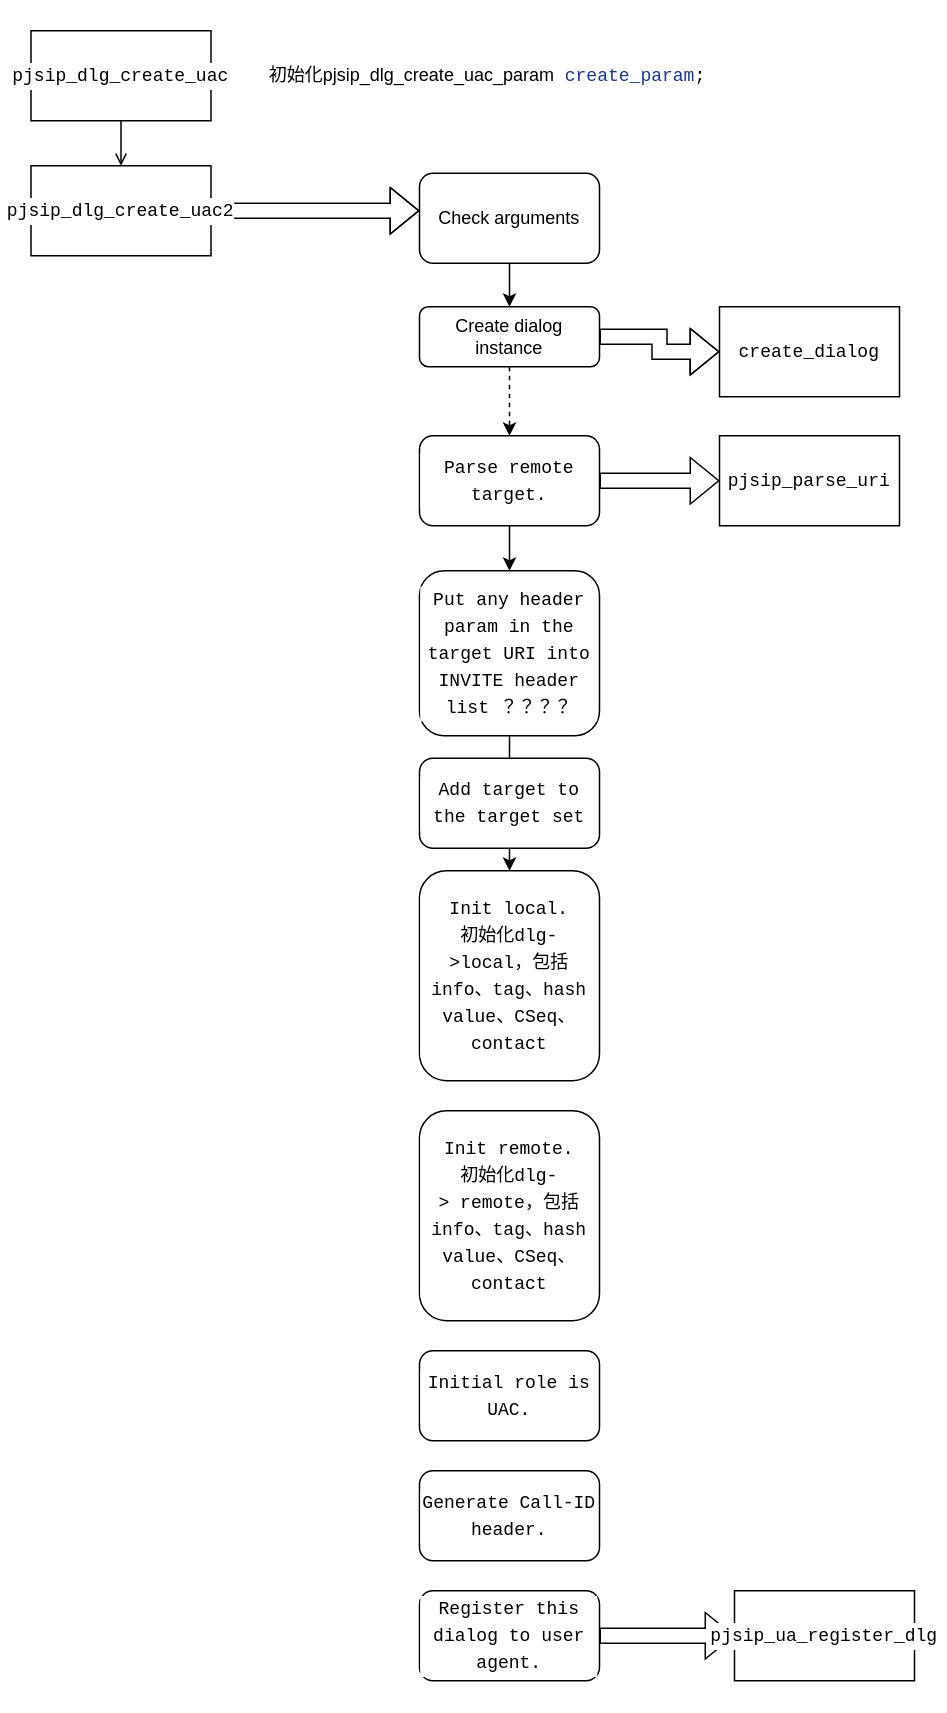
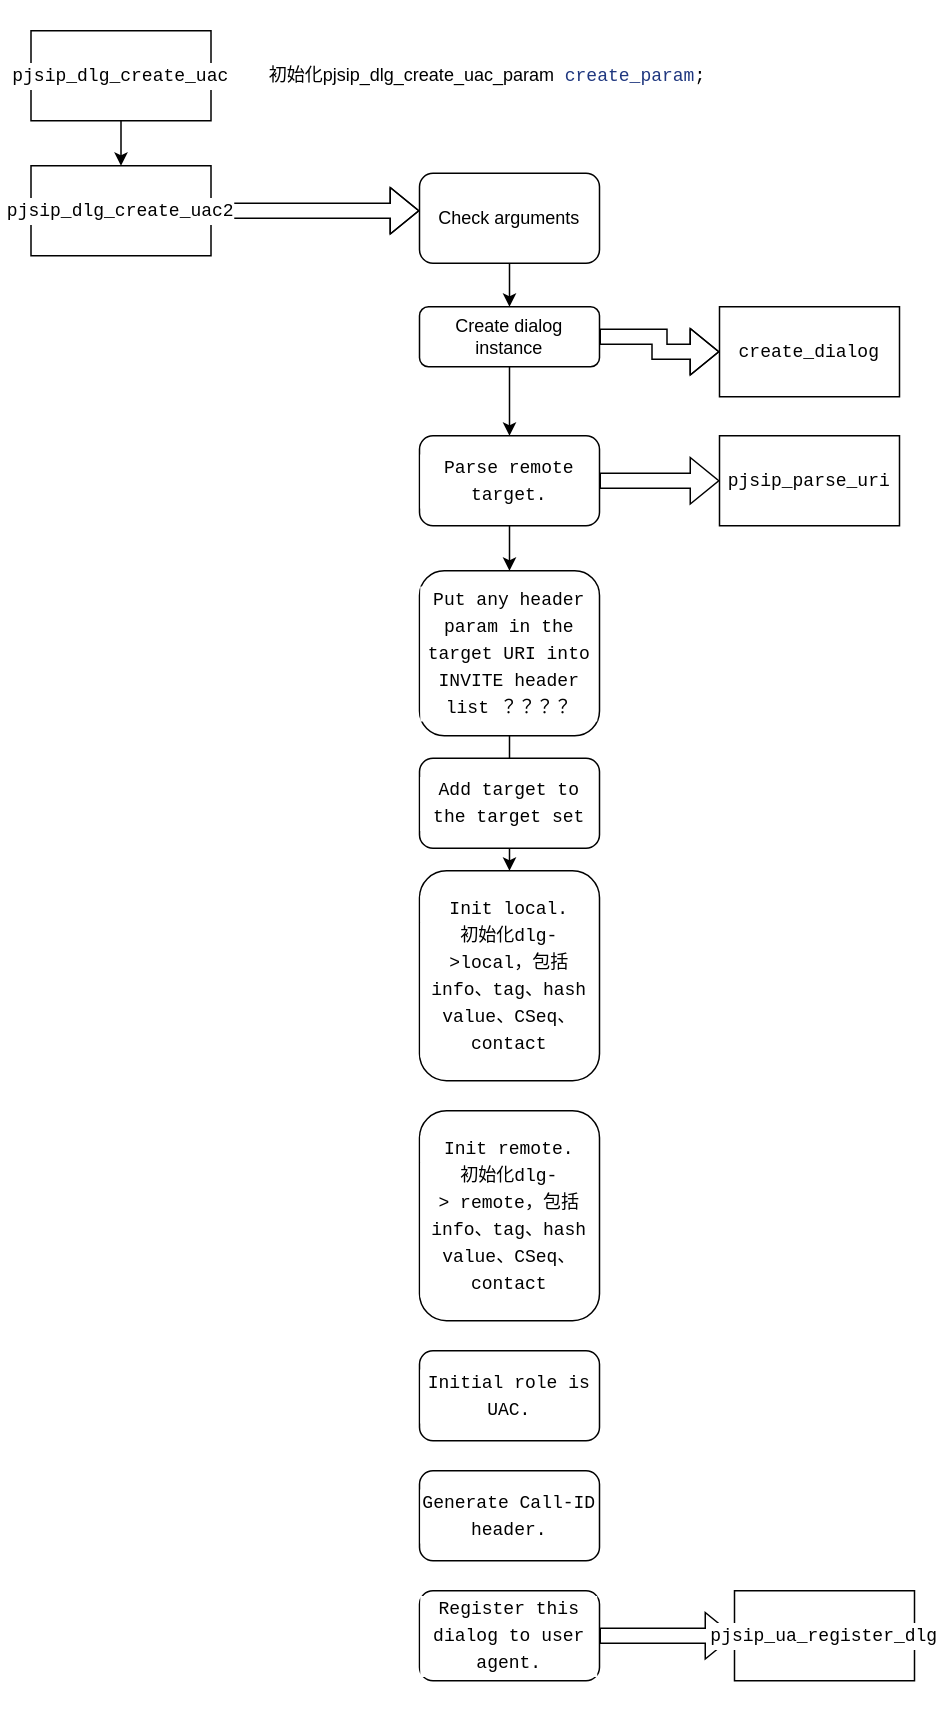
edge "pjsip_dlg_create_uac" -> "pjsip_dlg_create_uac2": arrowhead open -> classic
edge "Create dialog instance" -> "Parse remote target.": style dashed -> solid
